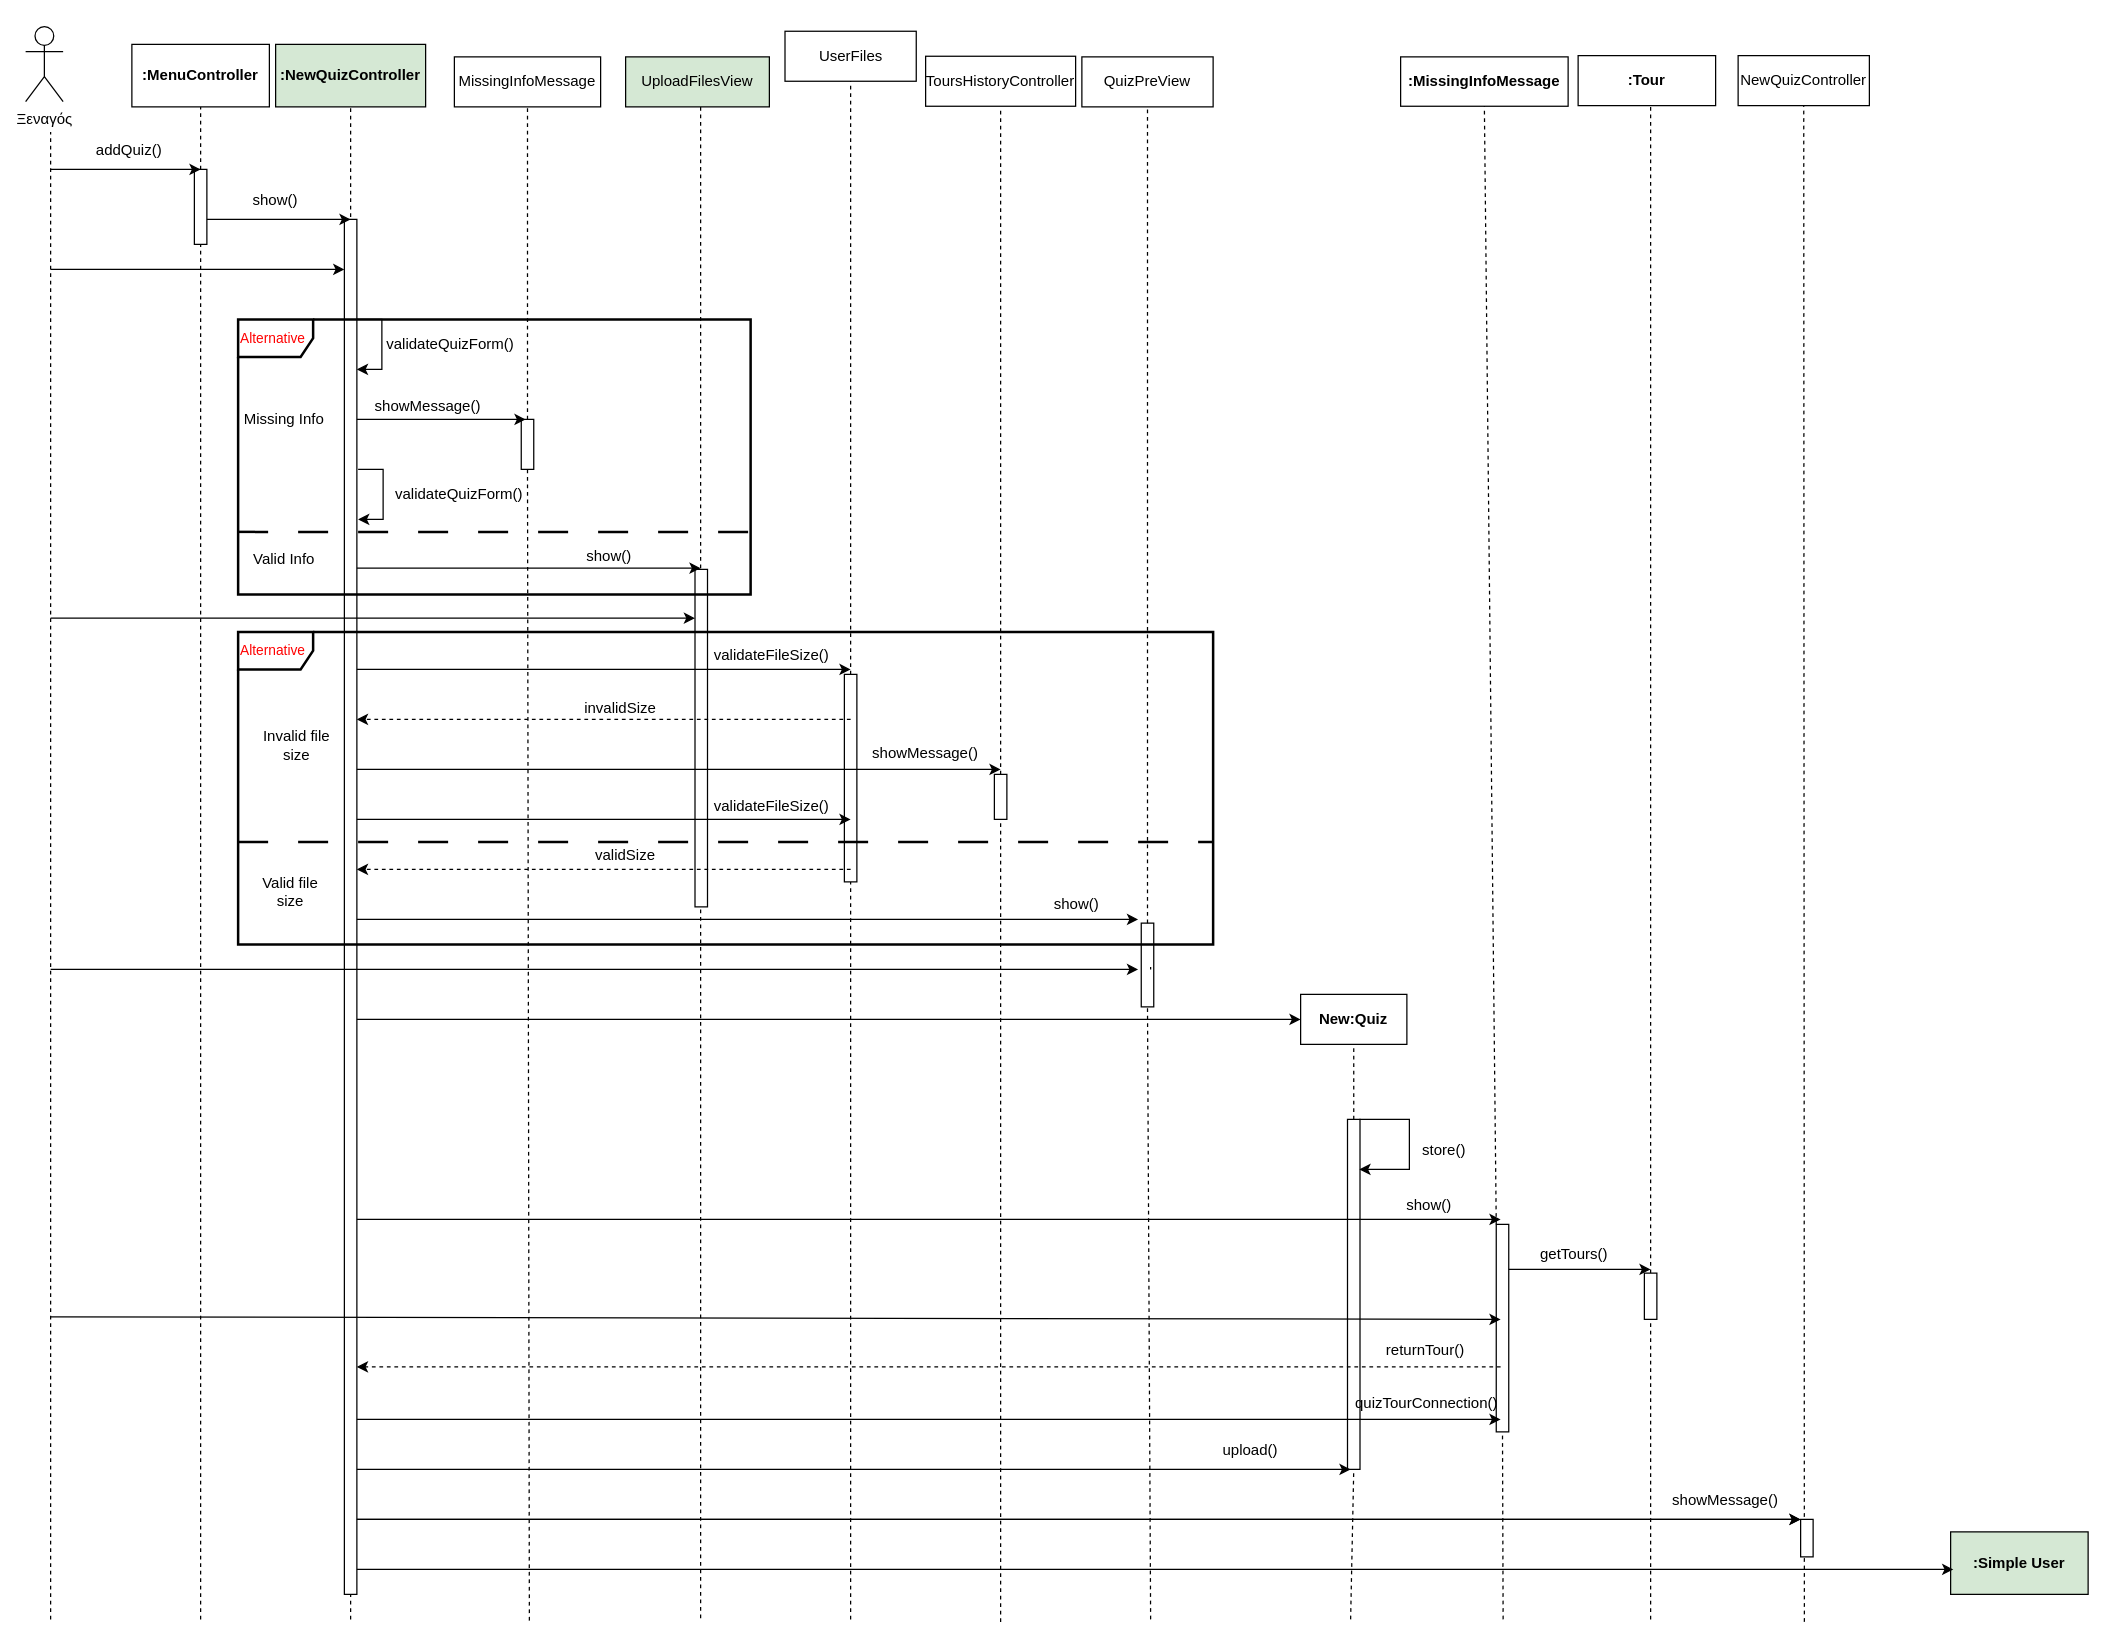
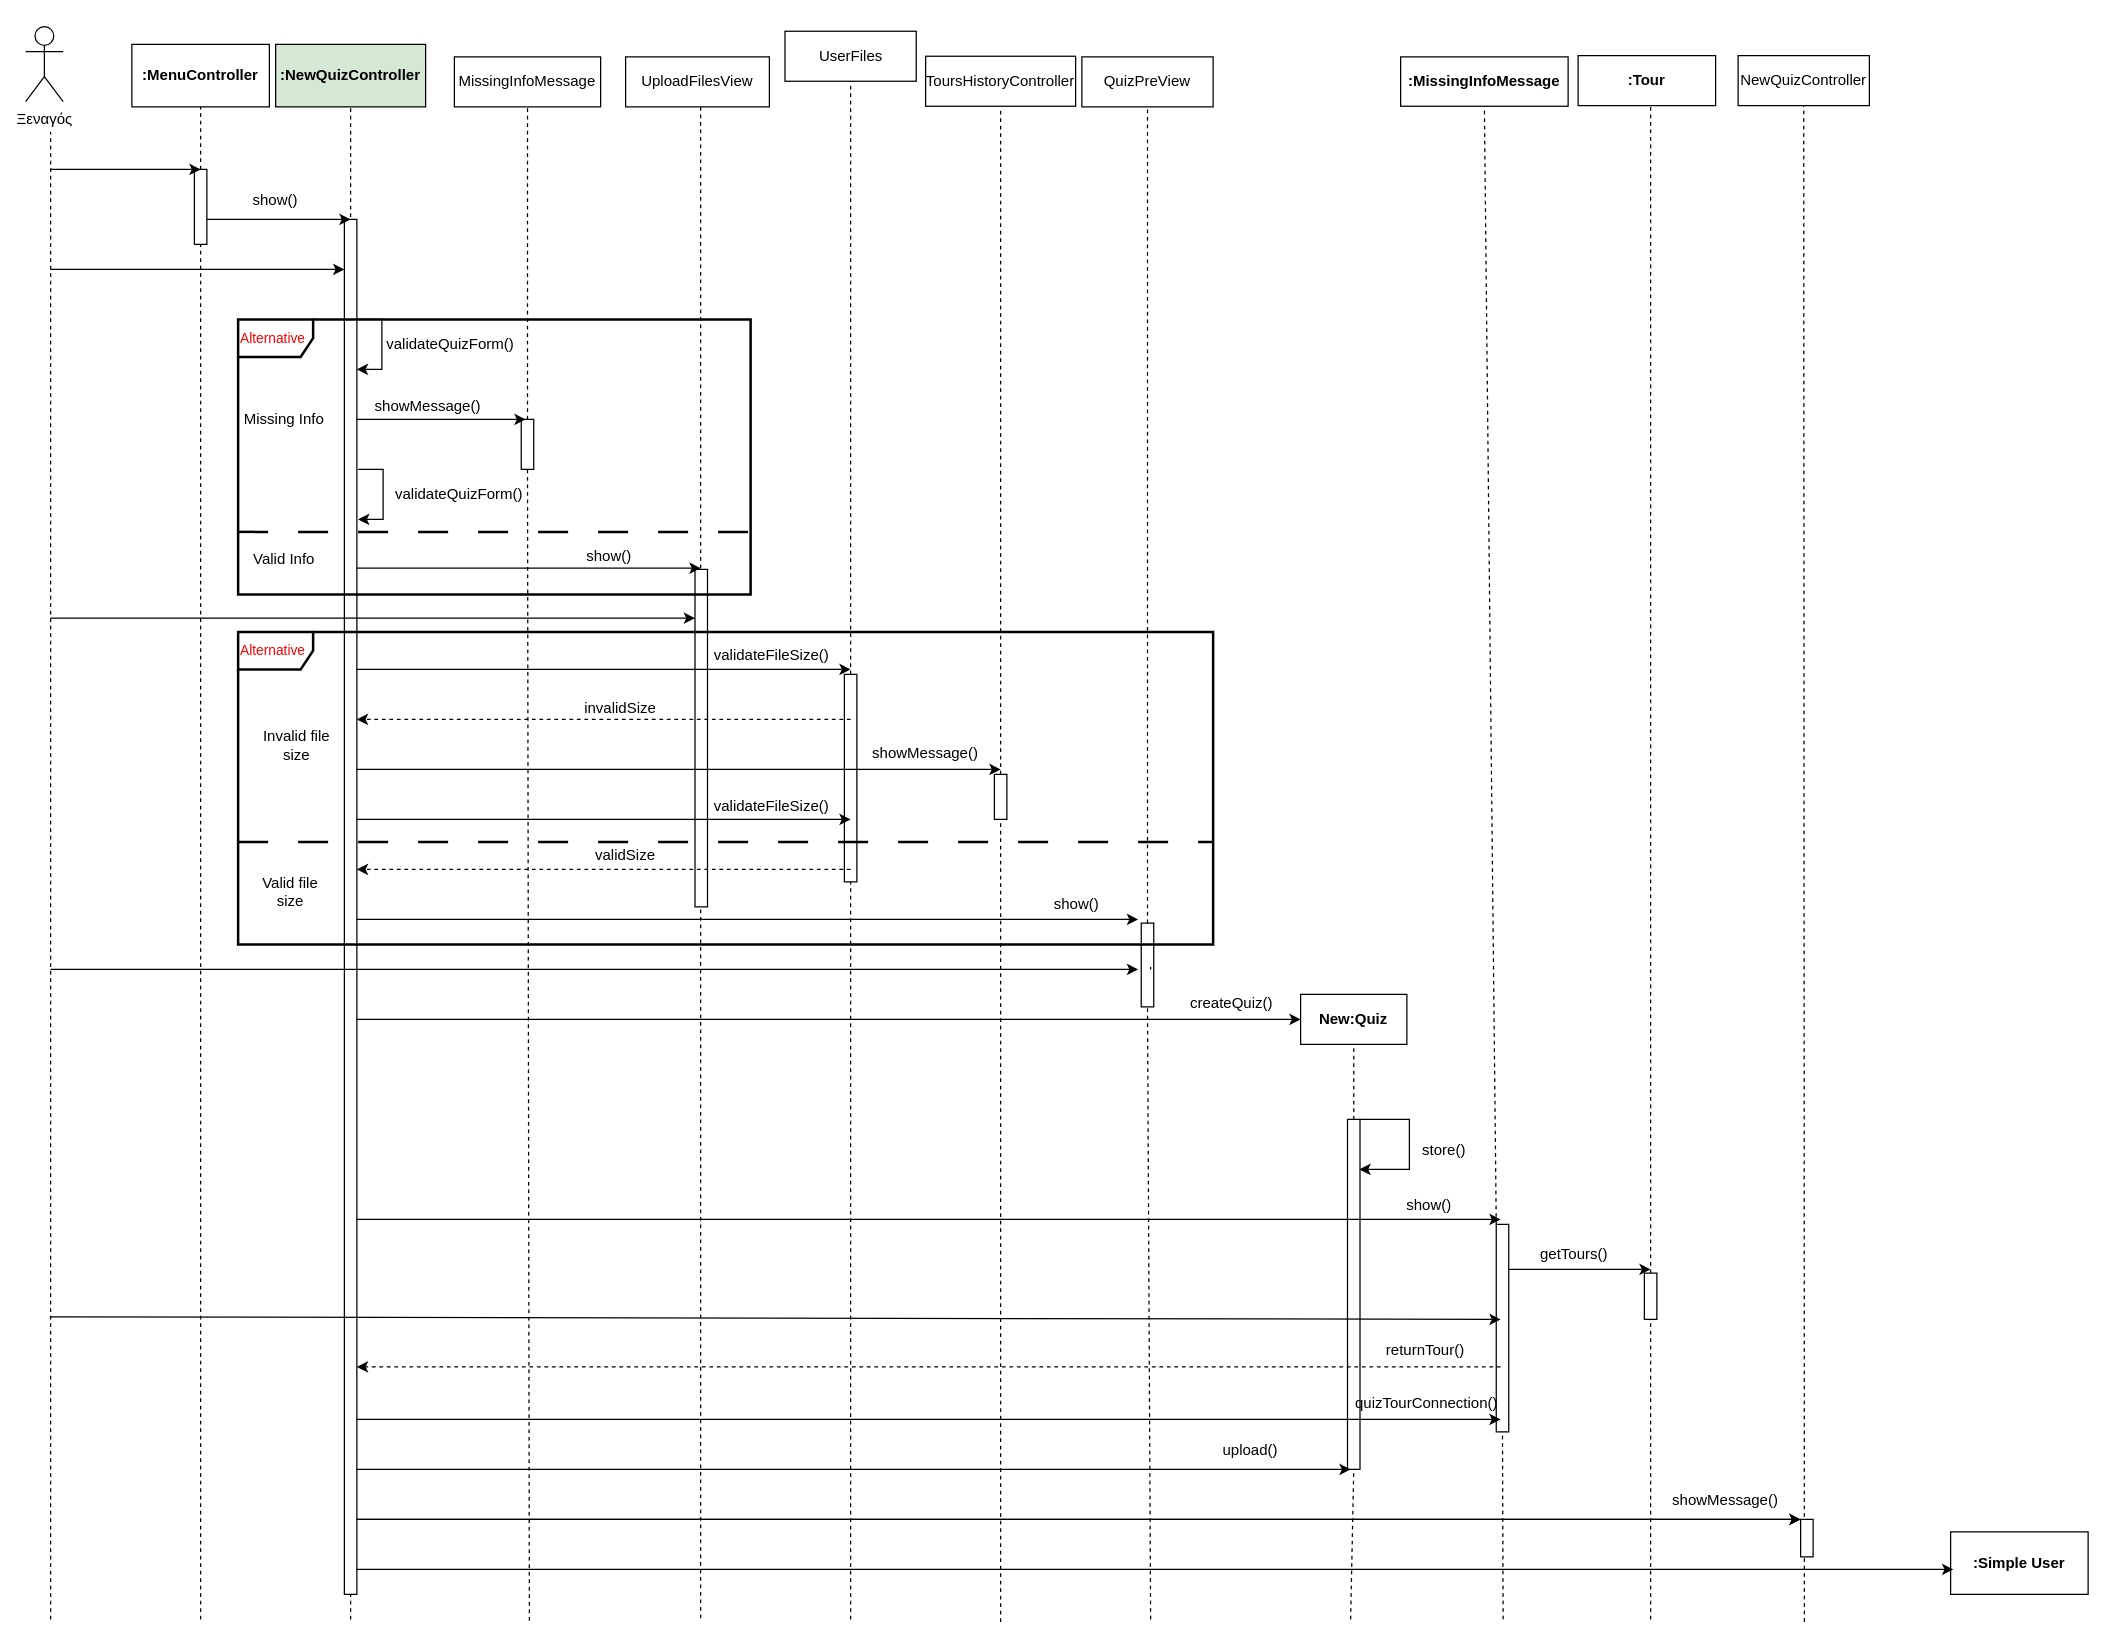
node "UploadFilesView": fillcolor #d5e8d4 -> #ffffff
node "addQuiz()": removed
node "createQuiz()": added
node ":Simple User": fillcolor #d5e8d4 -> #ffffff
